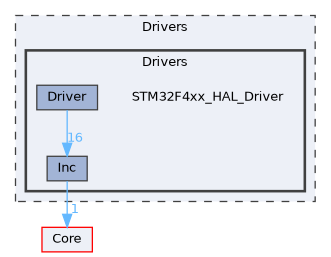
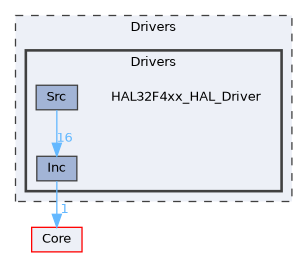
node "Driver": label "Driver" -> "Src"
node "STM32F4xx_HAL_Driver": label "STM32F4xx_HAL_Driver" -> "HAL32F4xx_HAL_Driver"
